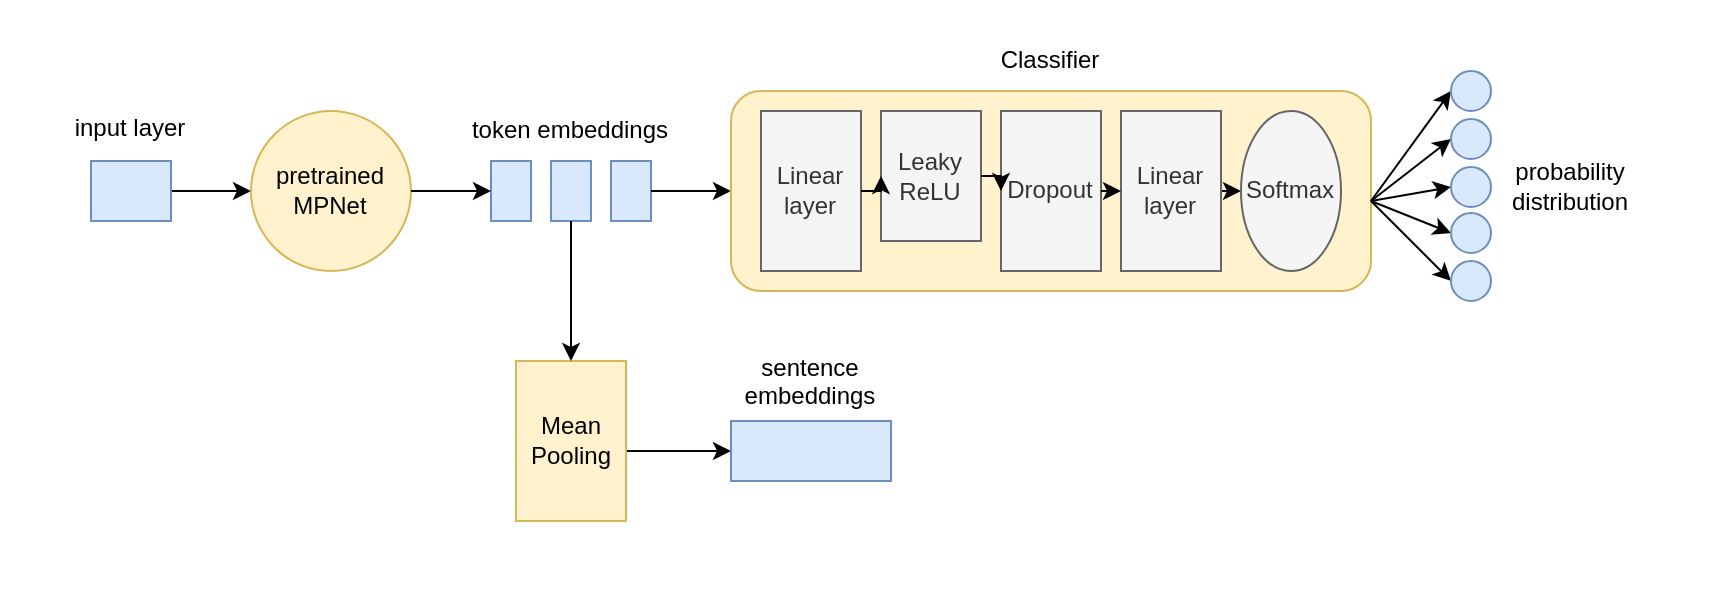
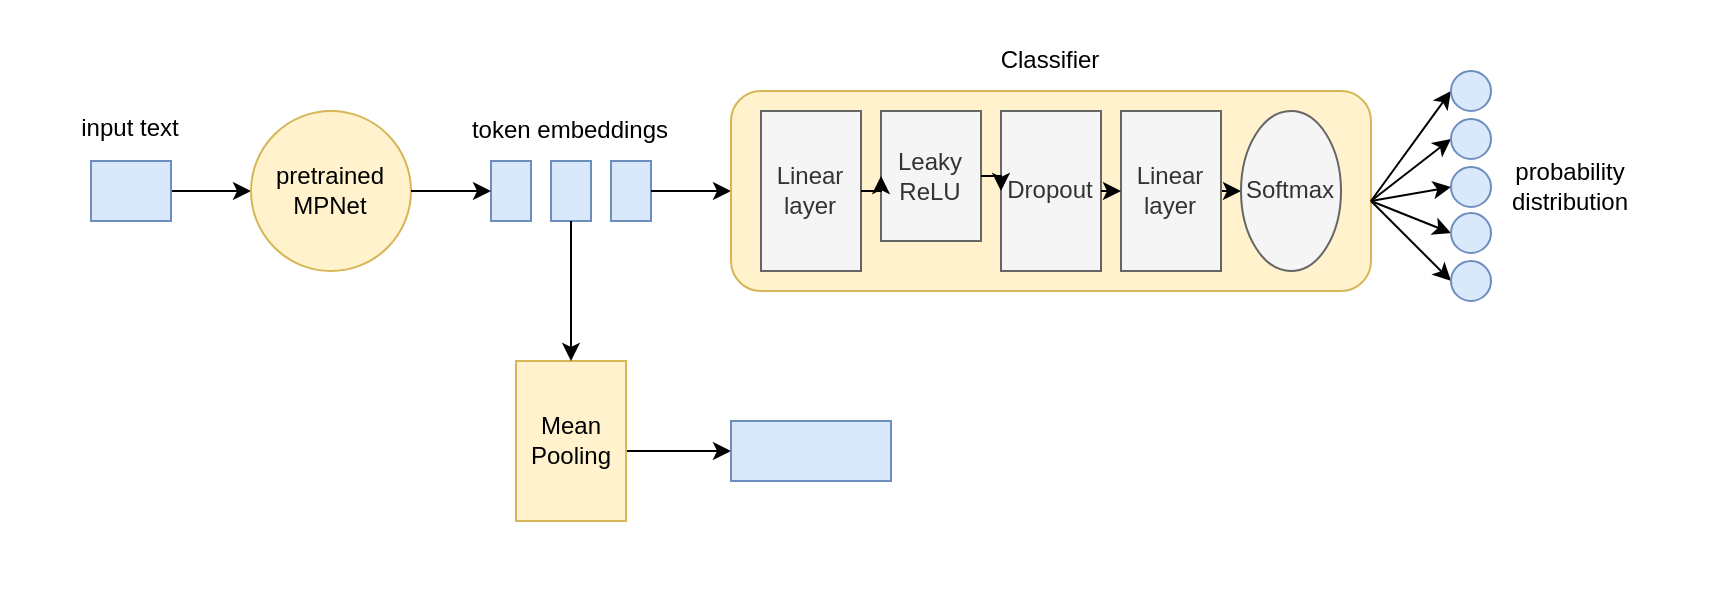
node "input layer": label "input layer" -> "input text"
node "sentence embeddings": removed
